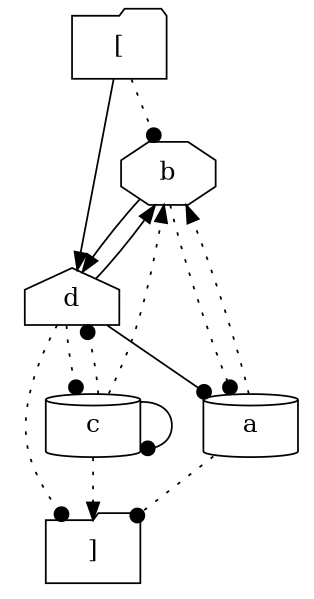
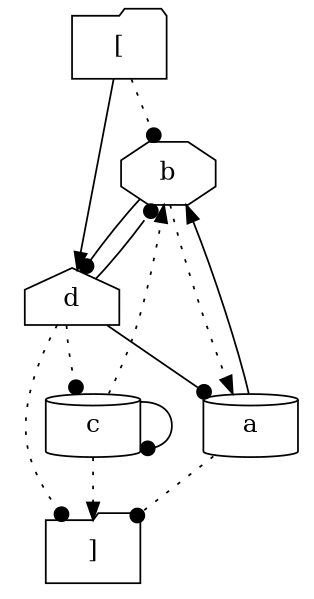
edge "b" -> "d": arrowhead normal -> dot
edge "d" -> "b": arrowhead normal -> dot
edge "b" -> "a": arrowhead dot -> normal
edge "a" -> "b": style dotted -> solid
edge "c" -> "d": removed
